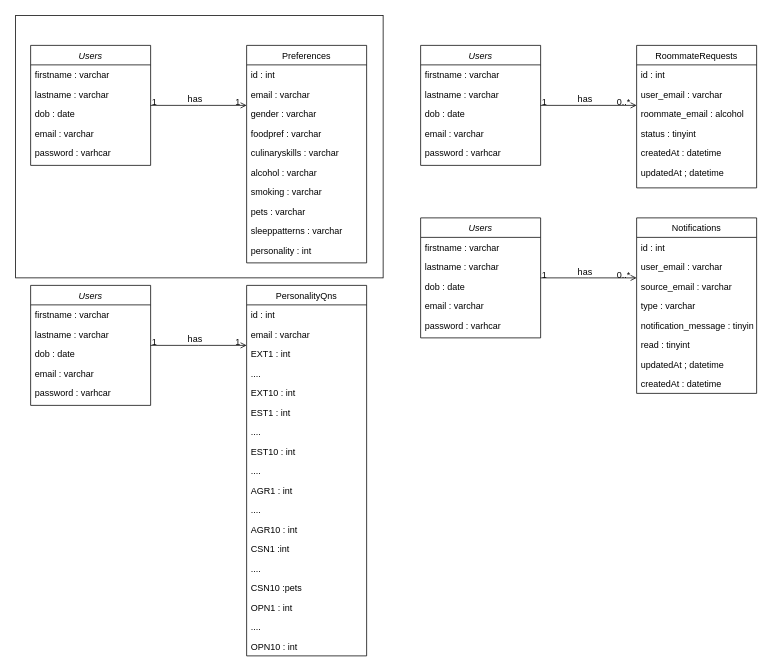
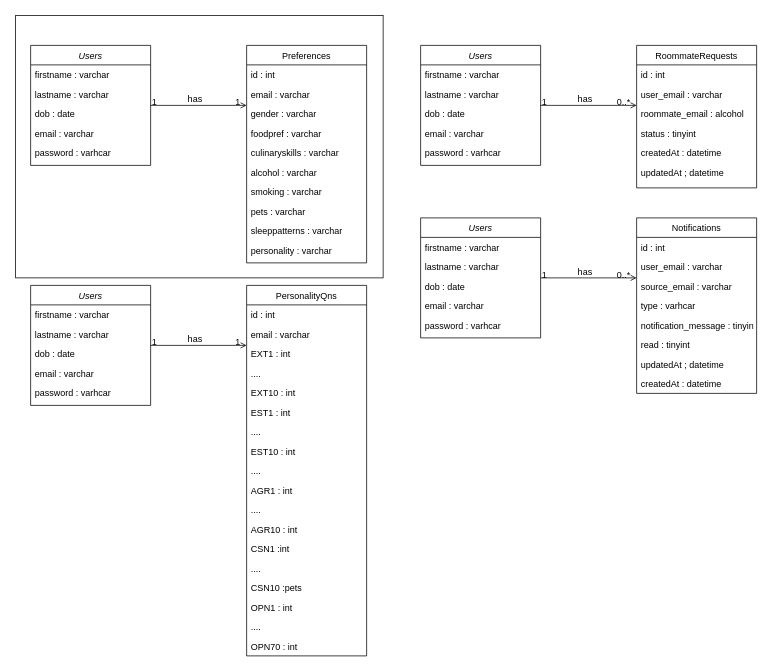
node "personality : int": label "personality : int" -> "personality : varchar"
node "type : varchar": label "type : varchar" -> "type : varhcar"
node "OPN10 : int": label "OPN10 : int" -> "OPN70 : int"
